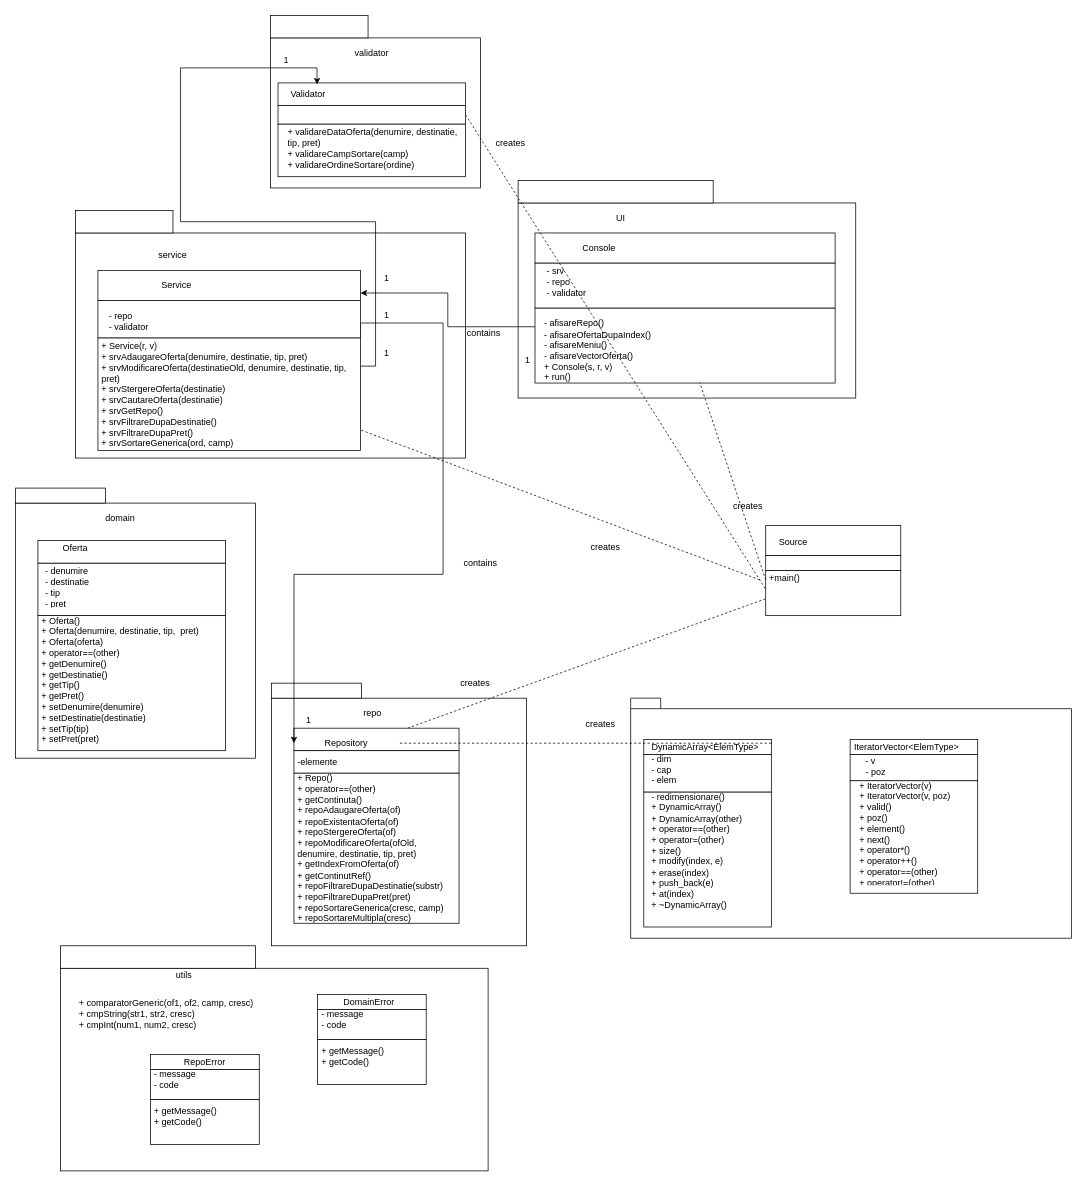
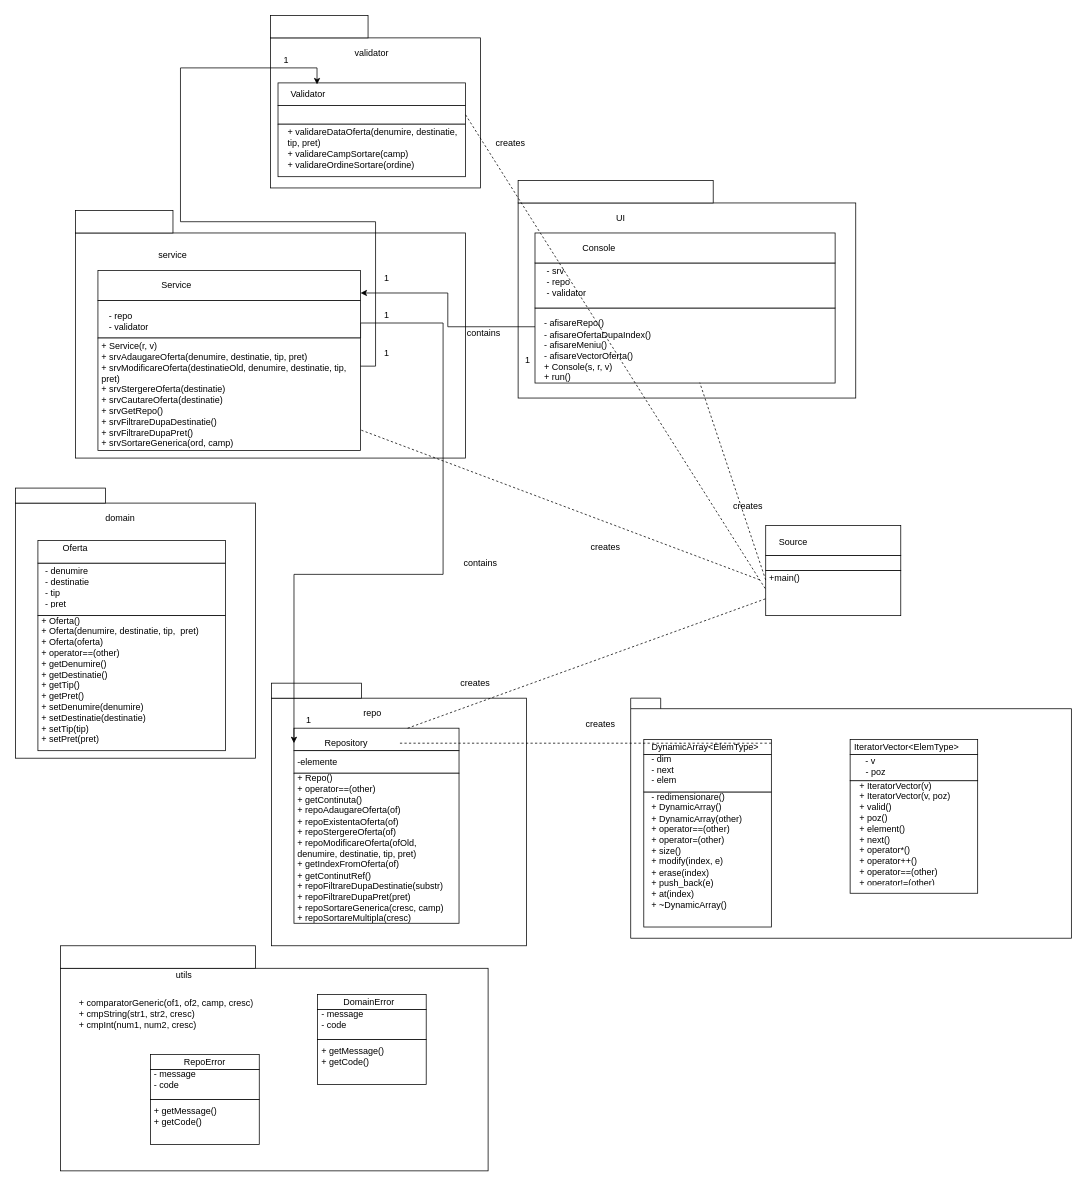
node "- dim - cap - elem": label "- dim - cap - elem" -> "- dim - next - elem"
